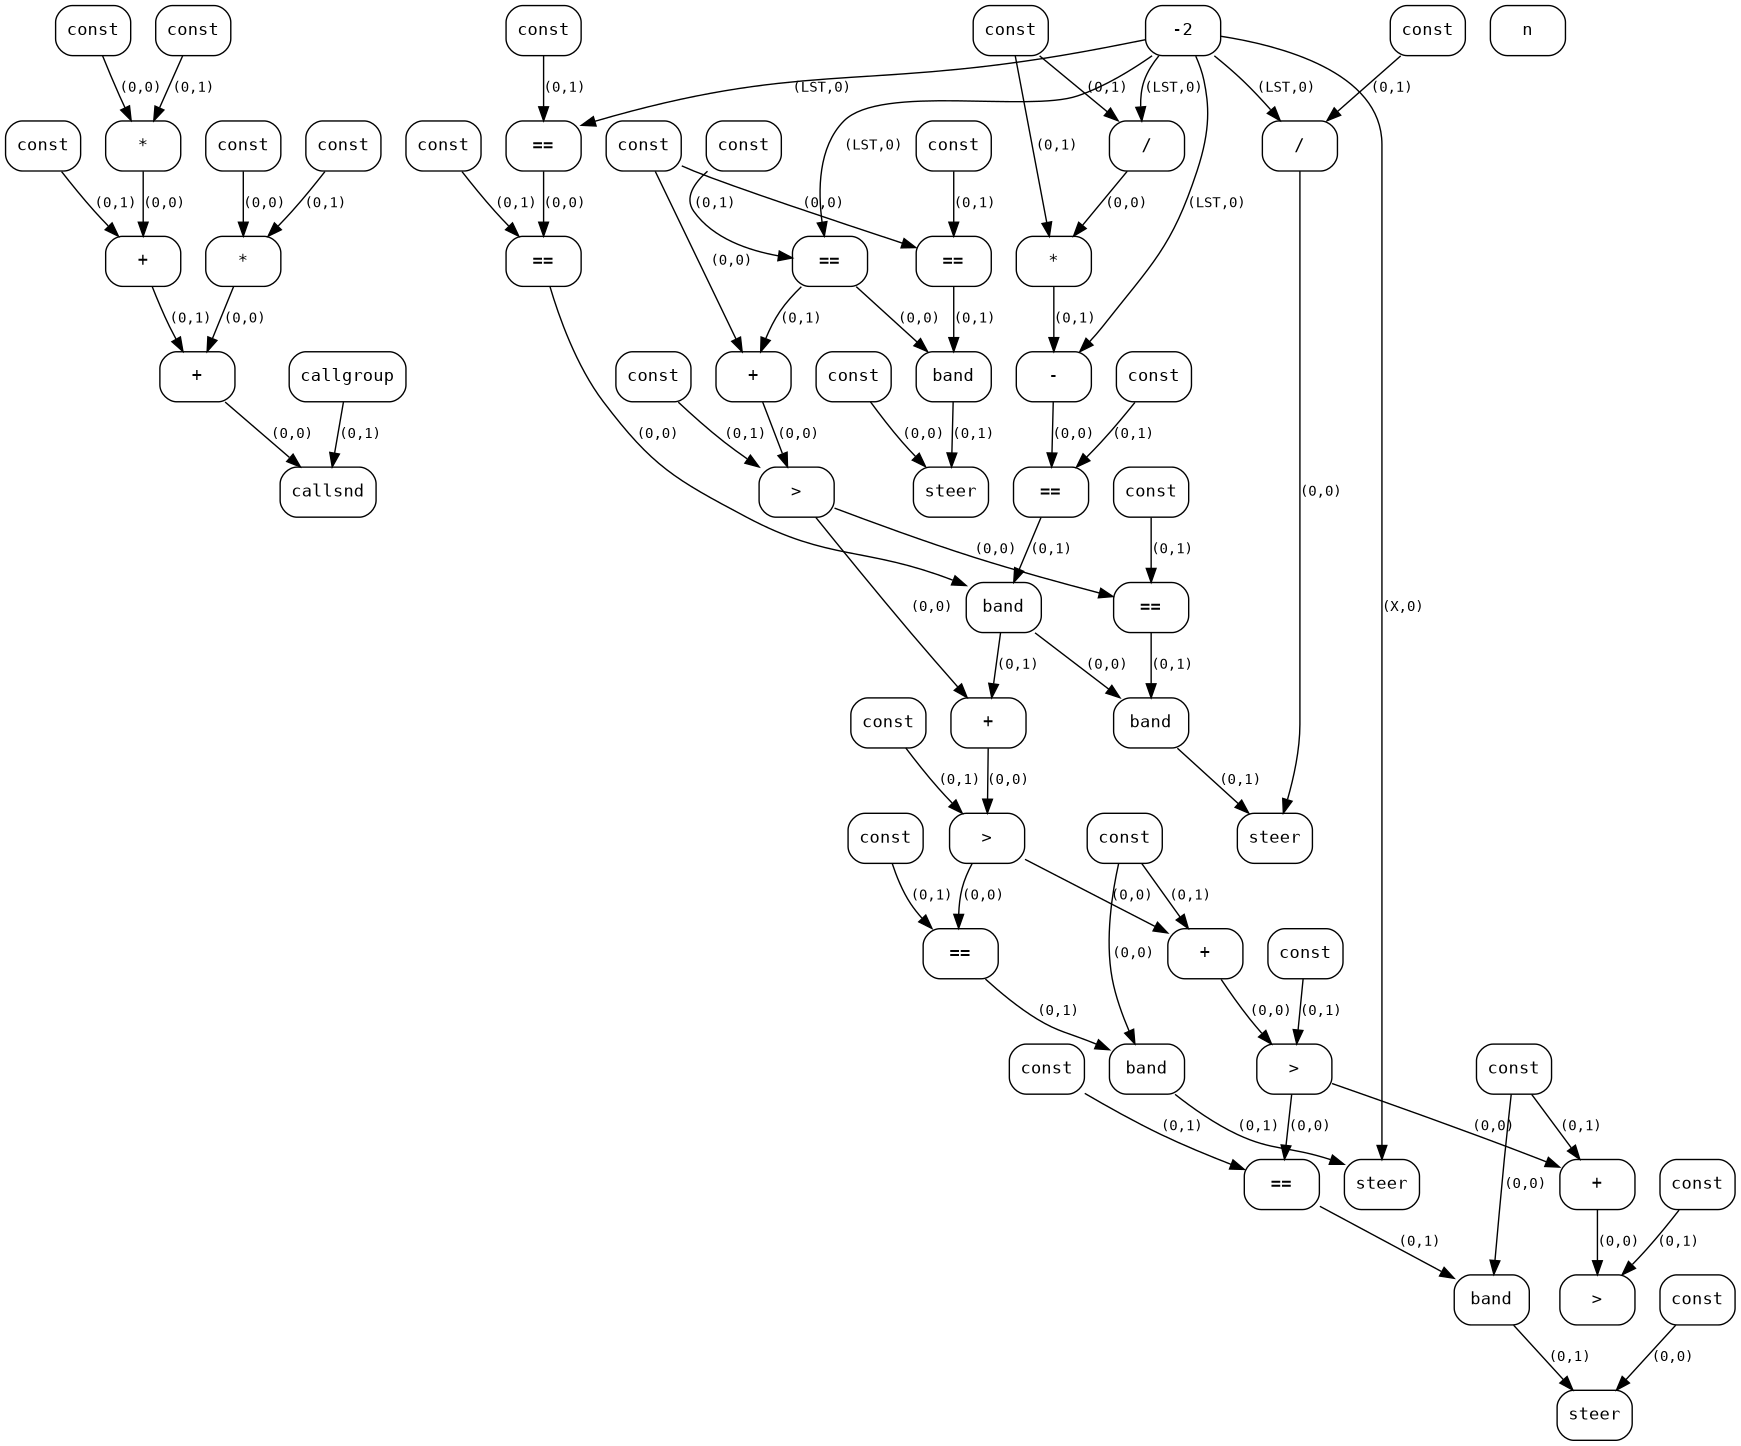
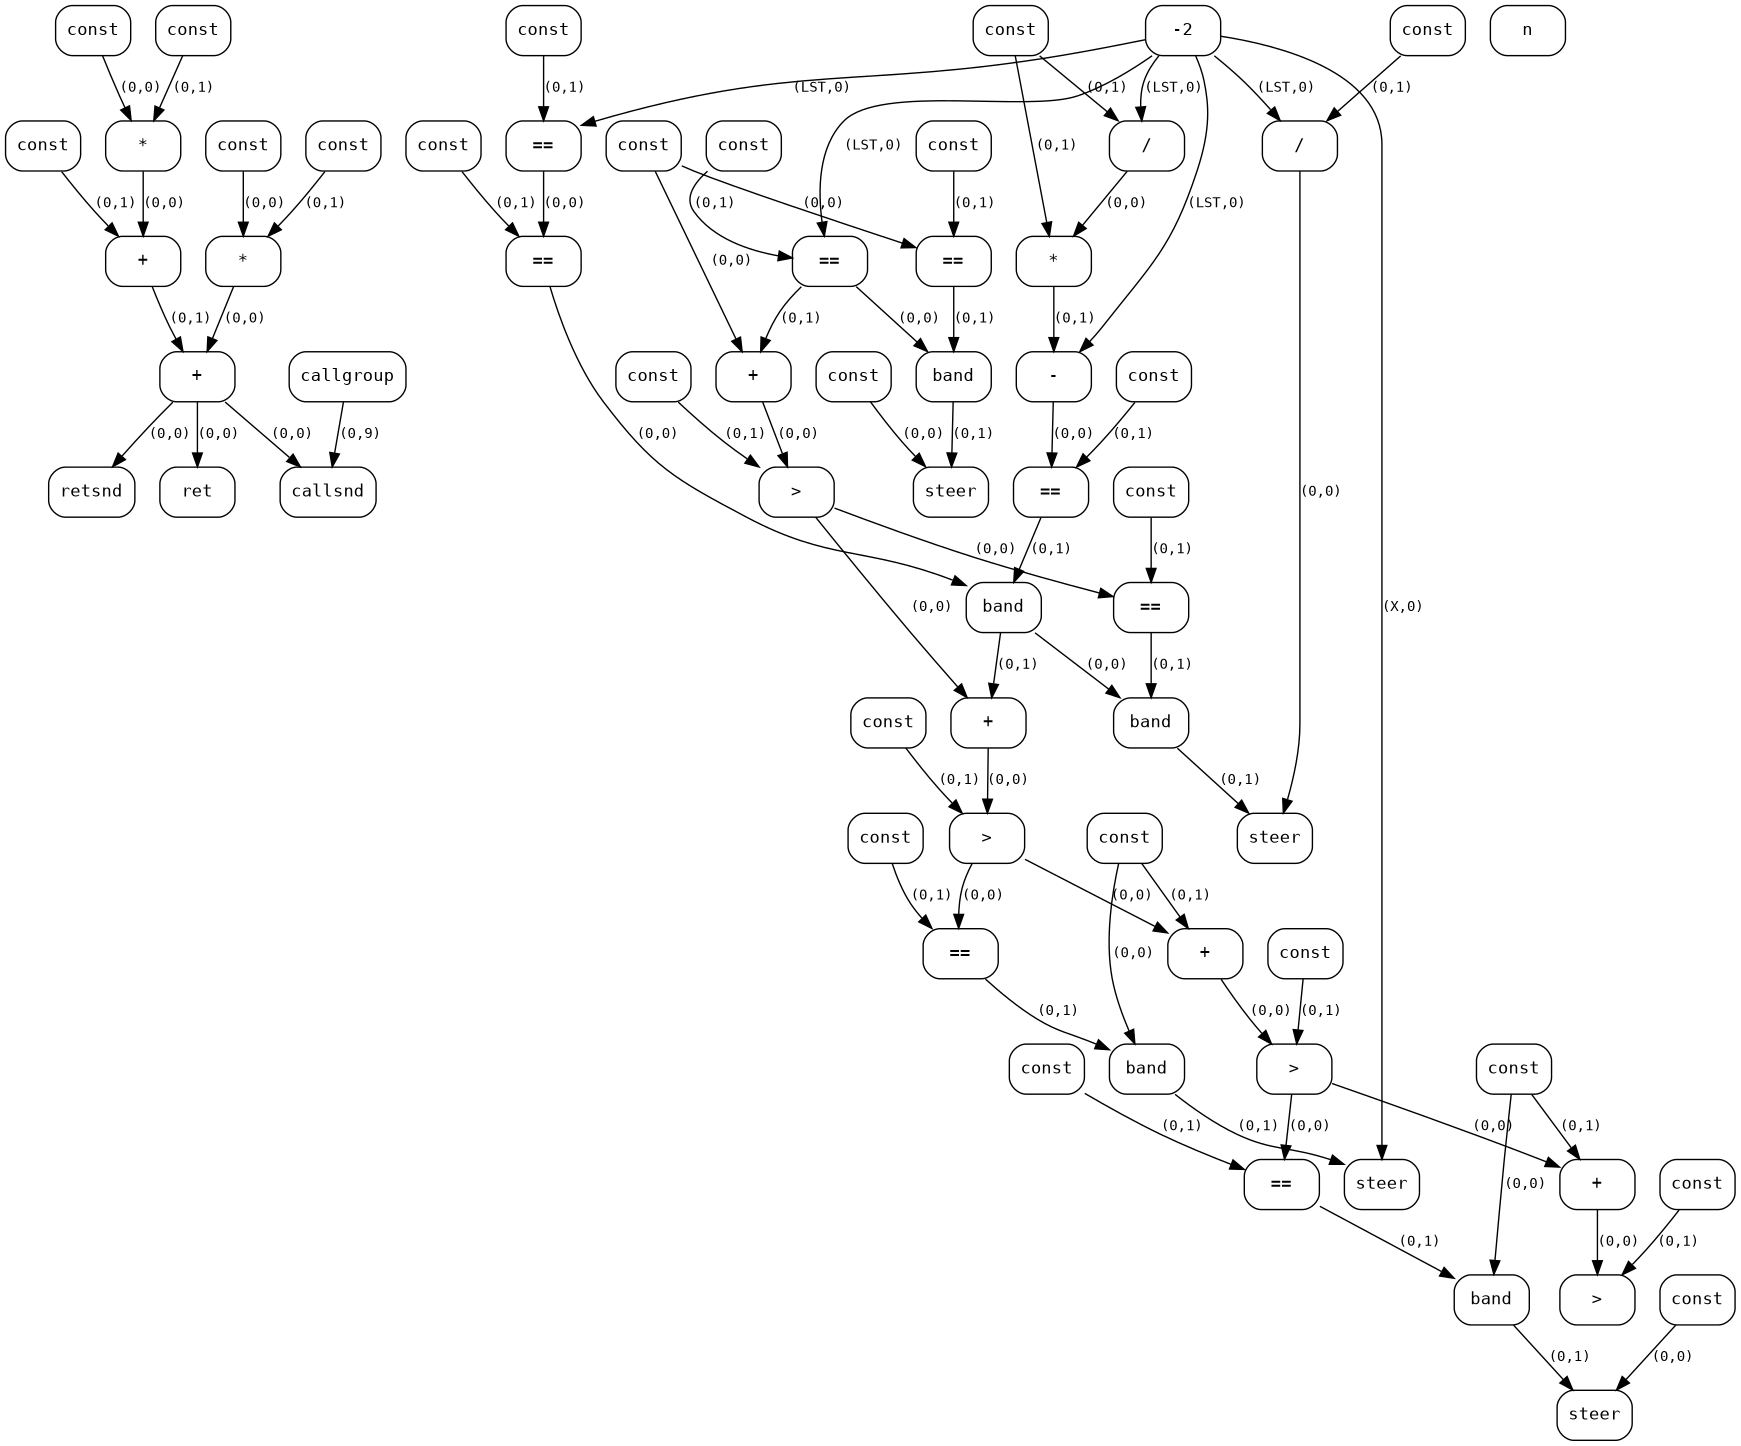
edge "callgroup" -> "callsnd": label "(0,1)" -> "(0,9)"
node "retsnd": added
node "ret": added
